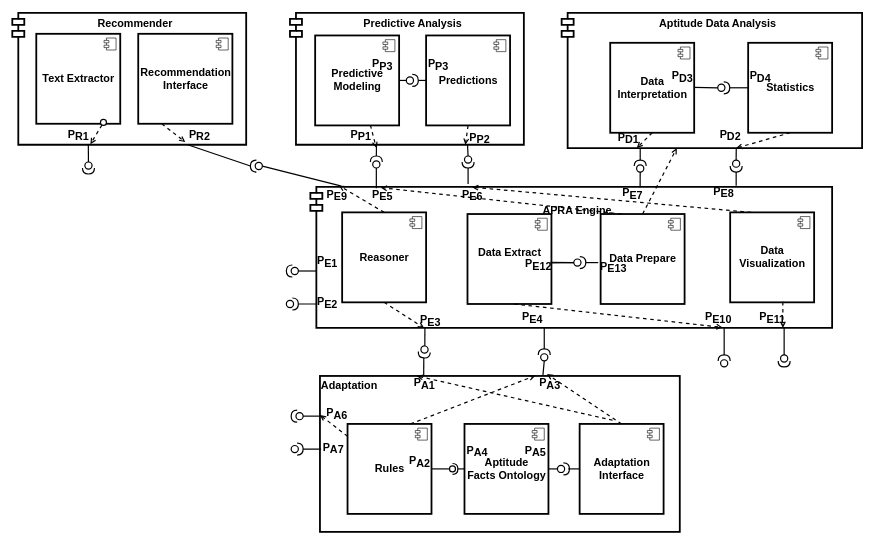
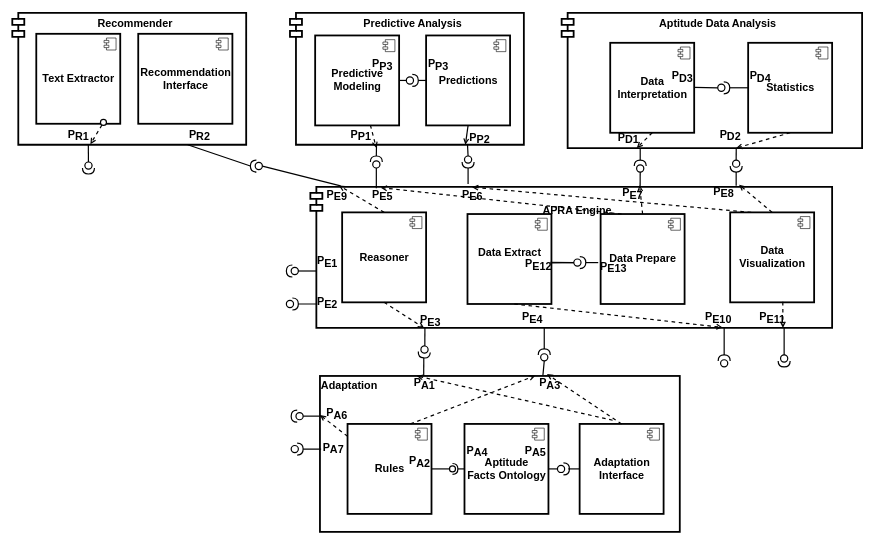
edge "Recommendation Interface" -> "PR2": removed
edge "Predictions" -> "Predictive Analysis": style dashed -> solid
edge "Data Prepare" -> "Aptitude Data Analysis": now "Data Prepare" -> "APRA Engine"
edge "Data Visualization" -> "PE8": added
